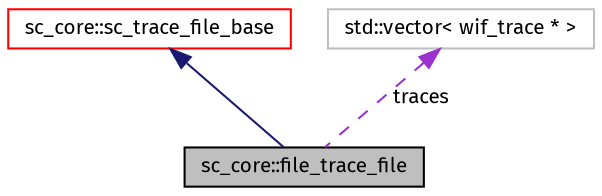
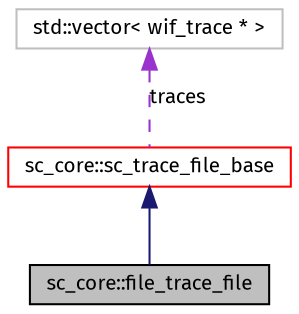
edge "sc_core::file_trace_file" -> "std::vector< wif_trace * >": now "sc_core::sc_trace_file_base" -> "std::vector< wif_trace * >"
